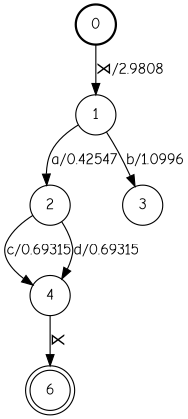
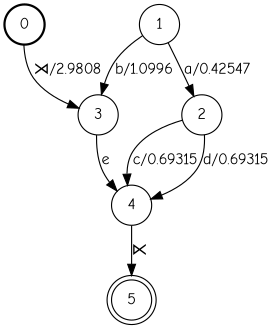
edge "0" -> "1": now "0" -> "3"
edge "3" -> "4": added, label "e"
node "6": label "6" -> "5"
